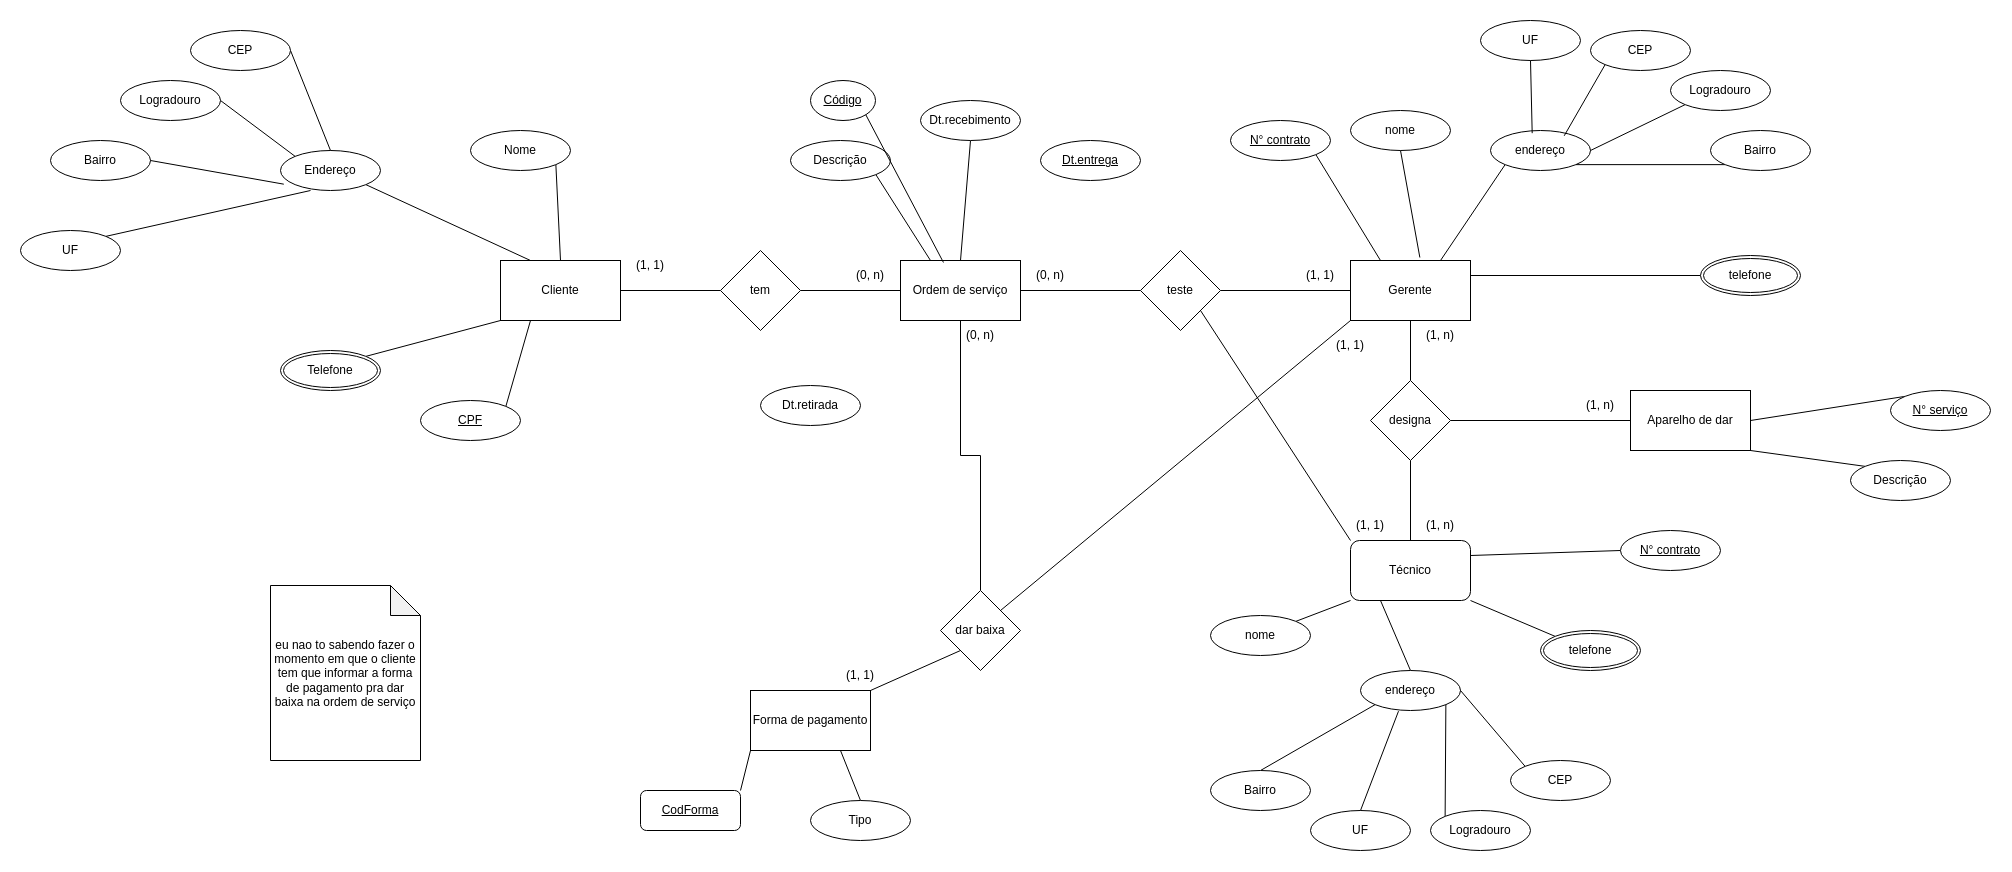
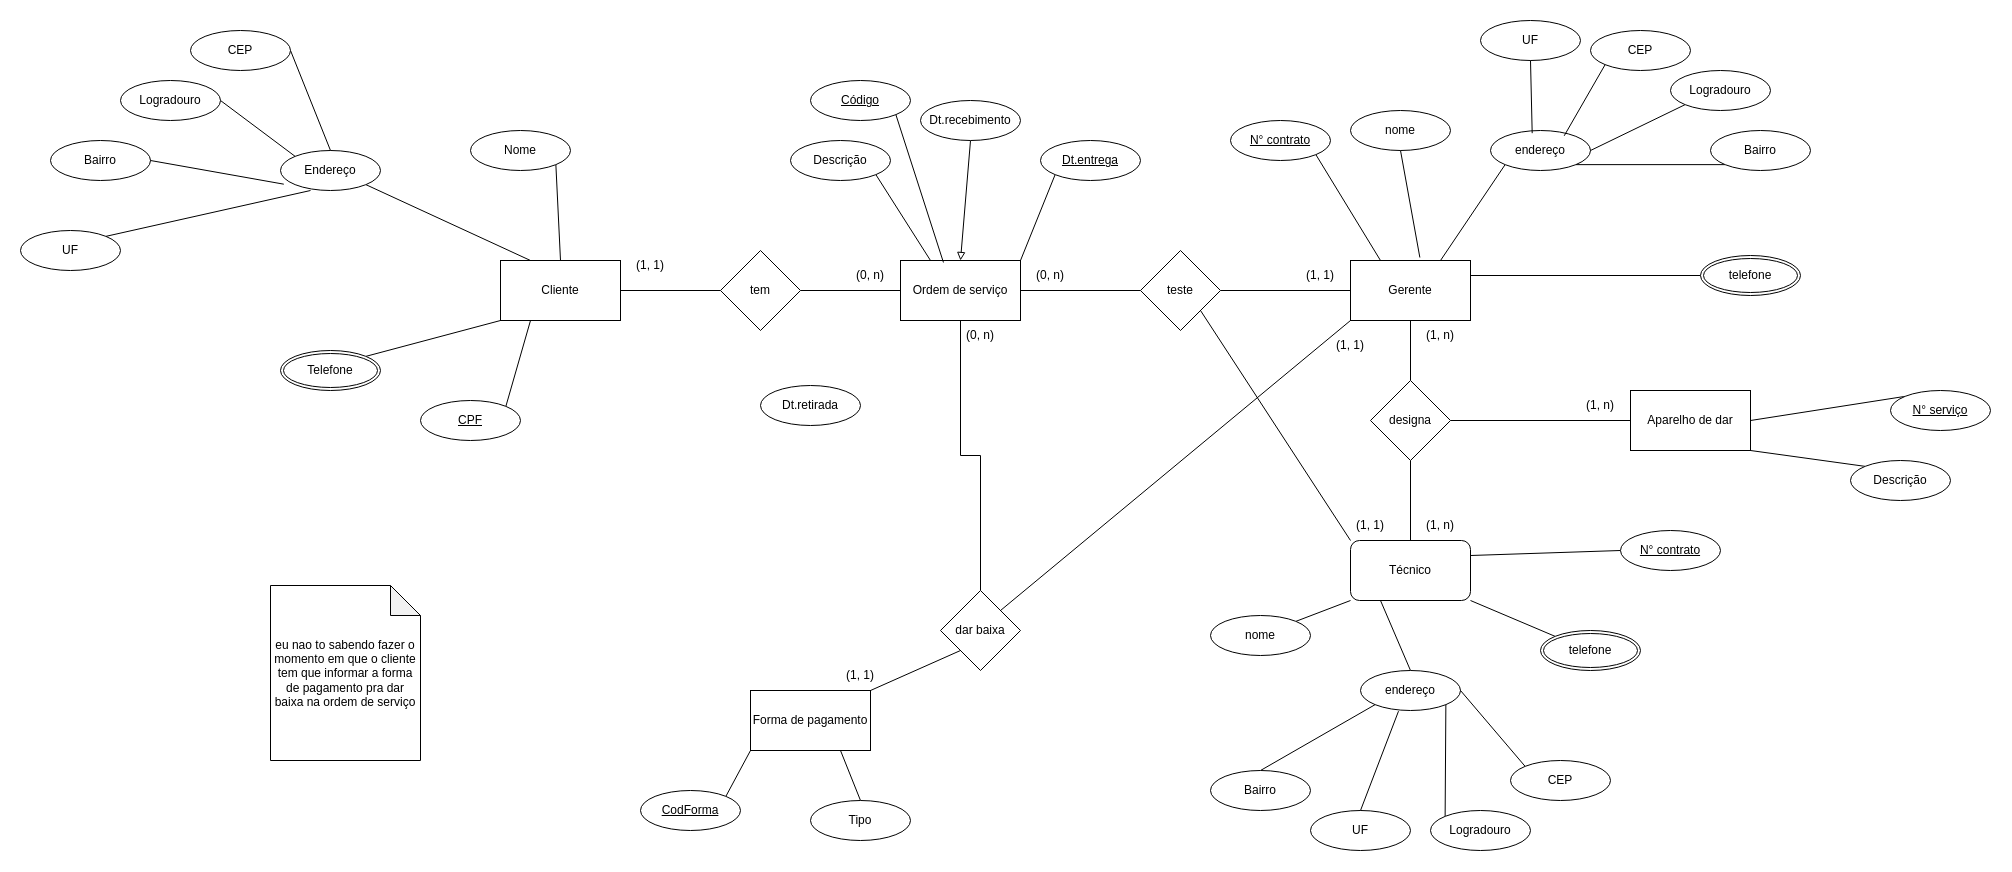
node "Código": size 65x40 -> 100x40
edge "Dt.entrega" -- "Ordem de serviço": added
edge "Dt.recebimento" -- "Ordem de serviço": arrowhead none -> block
node "CodForma": shape rounded rectangle -> ellipse
